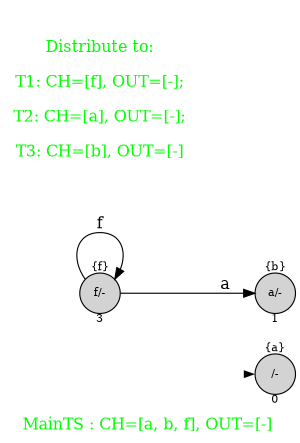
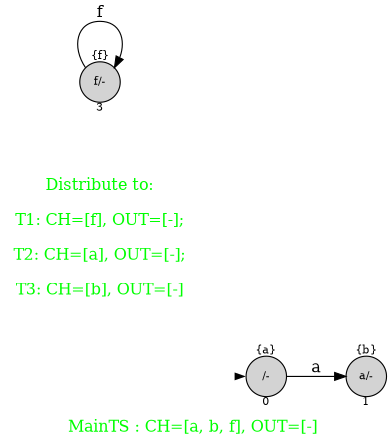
edge "{f} f/- 3" -> "{b} a/- 1": now "{a} /- 0" -> "{b} a/- 1"
